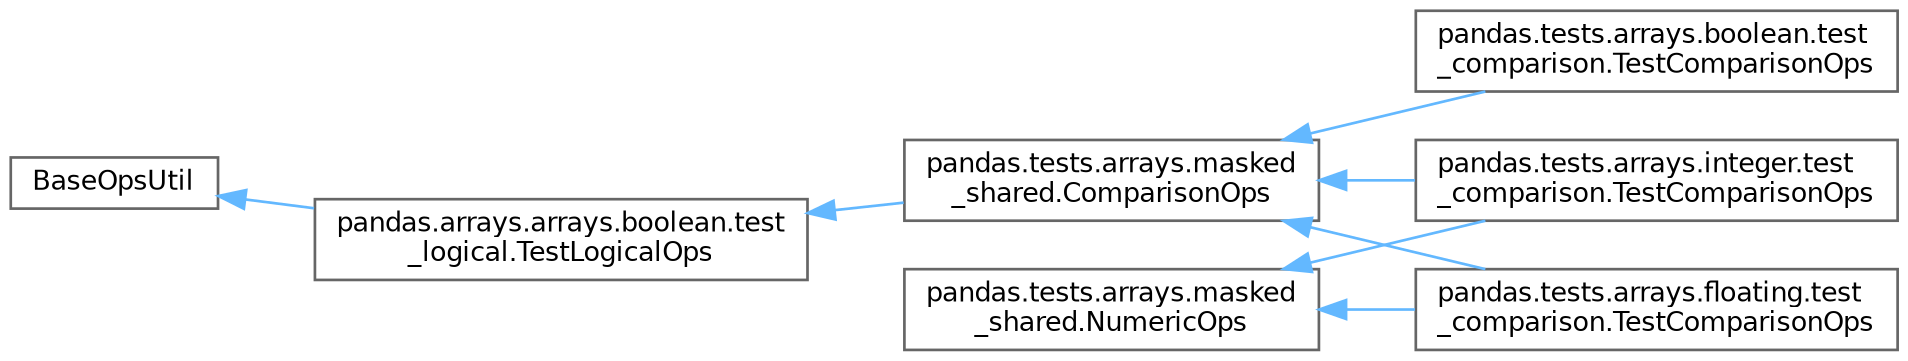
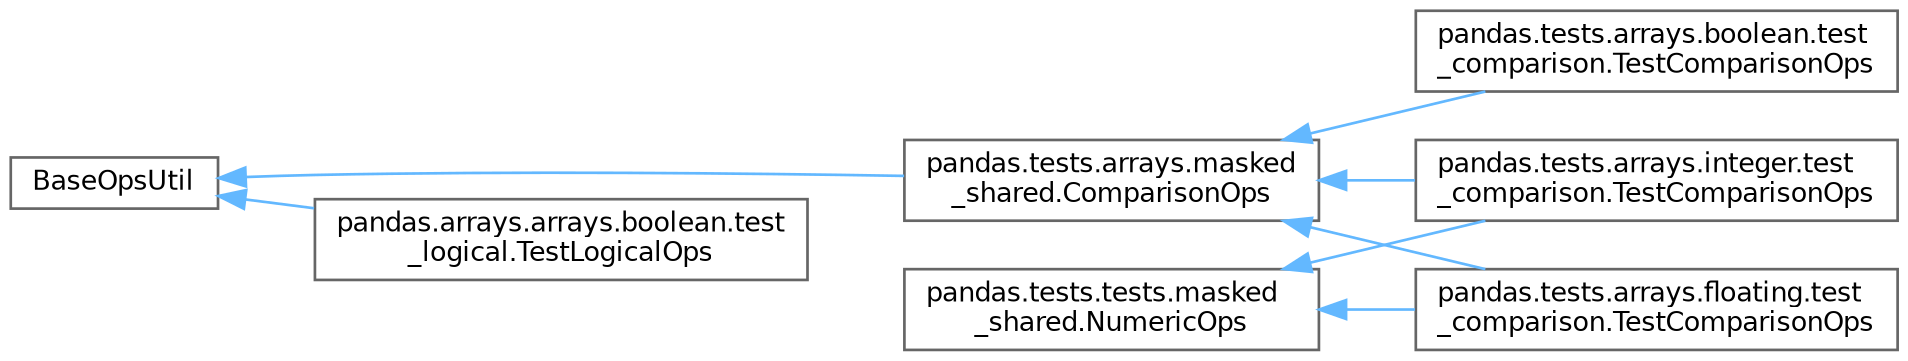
edge "pandas.tests.arrays.masked _shared.ComparisonOps" -> "pandas.arrays.arrays.boolean.test _logical.TestLogicalOps": now "pandas.tests.arrays.masked _shared.ComparisonOps" -> "BaseOpsUtil"
node "pandas.tests.arrays.masked _shared.NumericOps": label "pandas.tests.arrays.masked _shared.NumericOps" -> "pandas.tests.tests.masked _shared.NumericOps"
